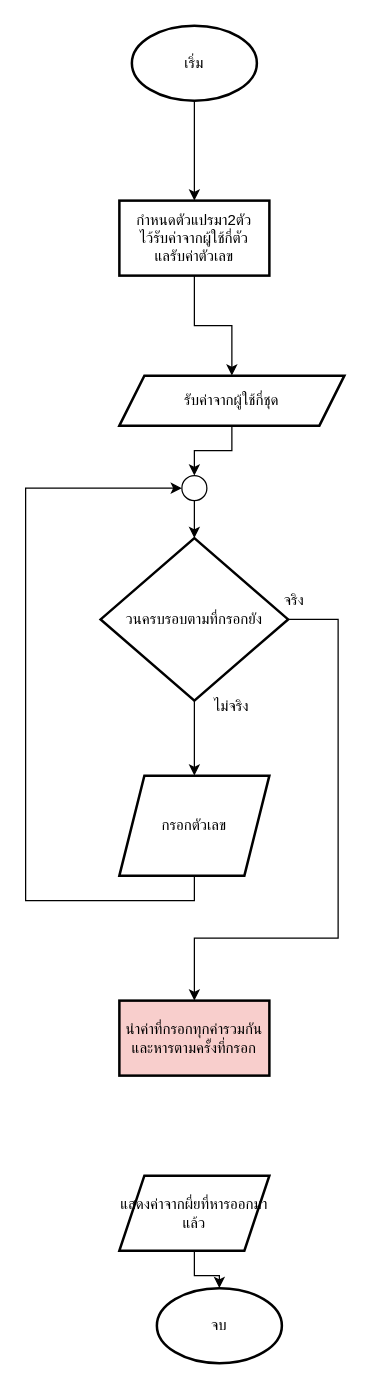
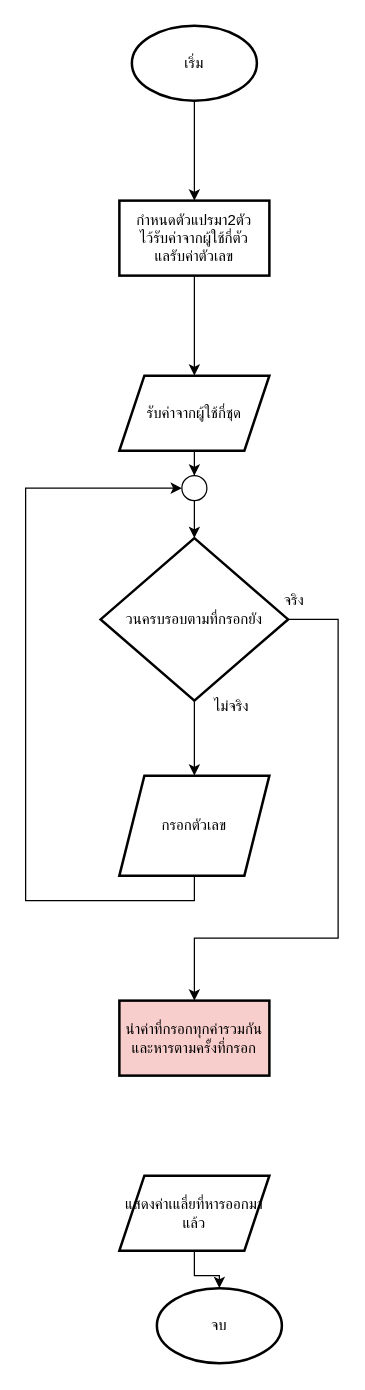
node "รับค่าจากผู้ใช้กี่ชุด": size 225x50 -> 150x75
node "แสดงค่าจากผี่ยที่หารออกมาแล้ว": label "แสดงค่าจากผี่ยที่หารออกมาแล้ว" -> "แสดงค่าเแลี่ยที่หารออกมาแล้ว"
